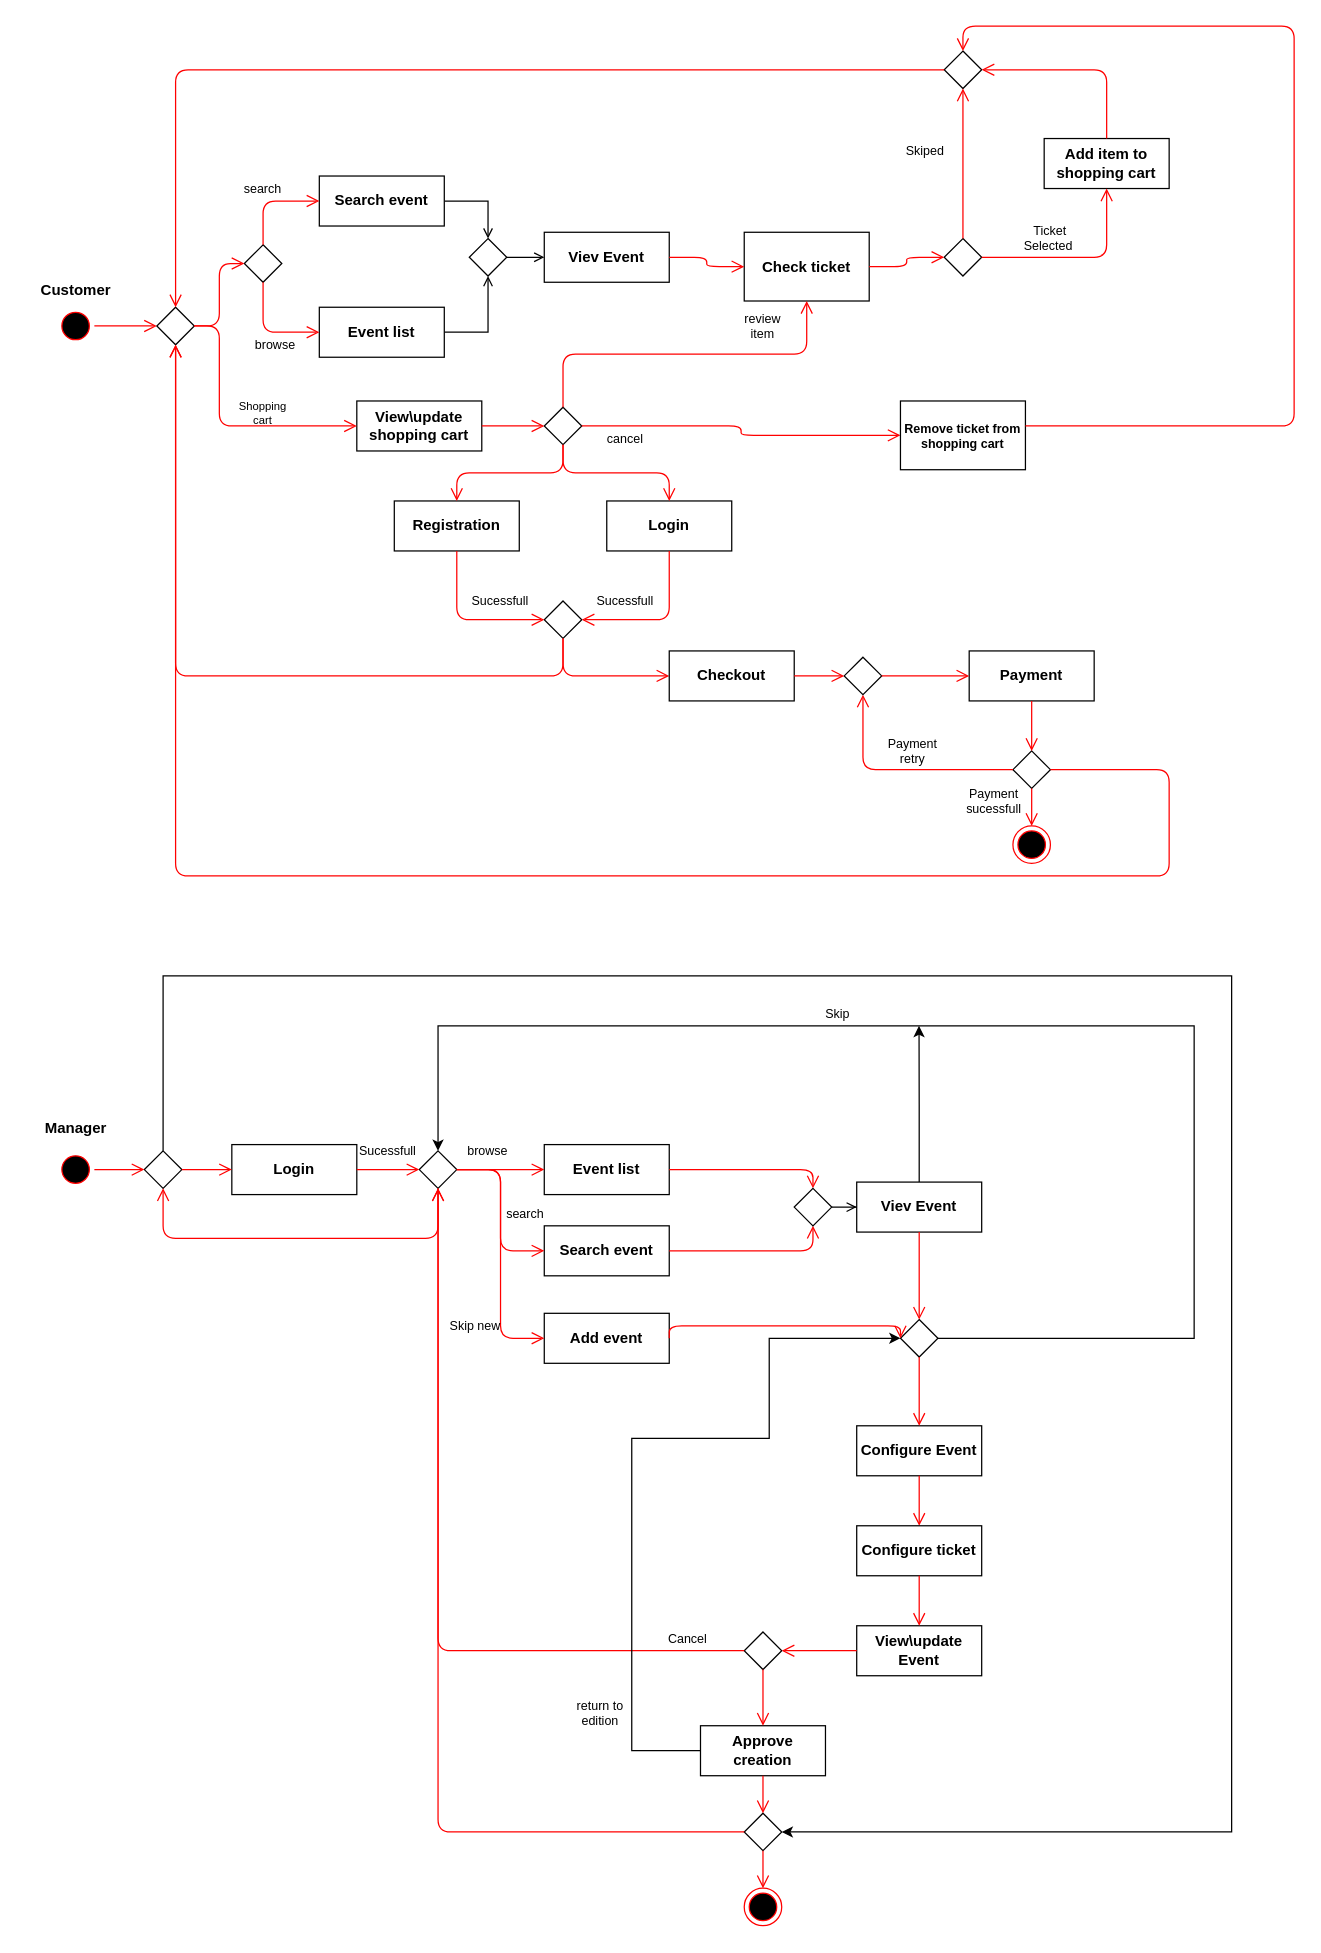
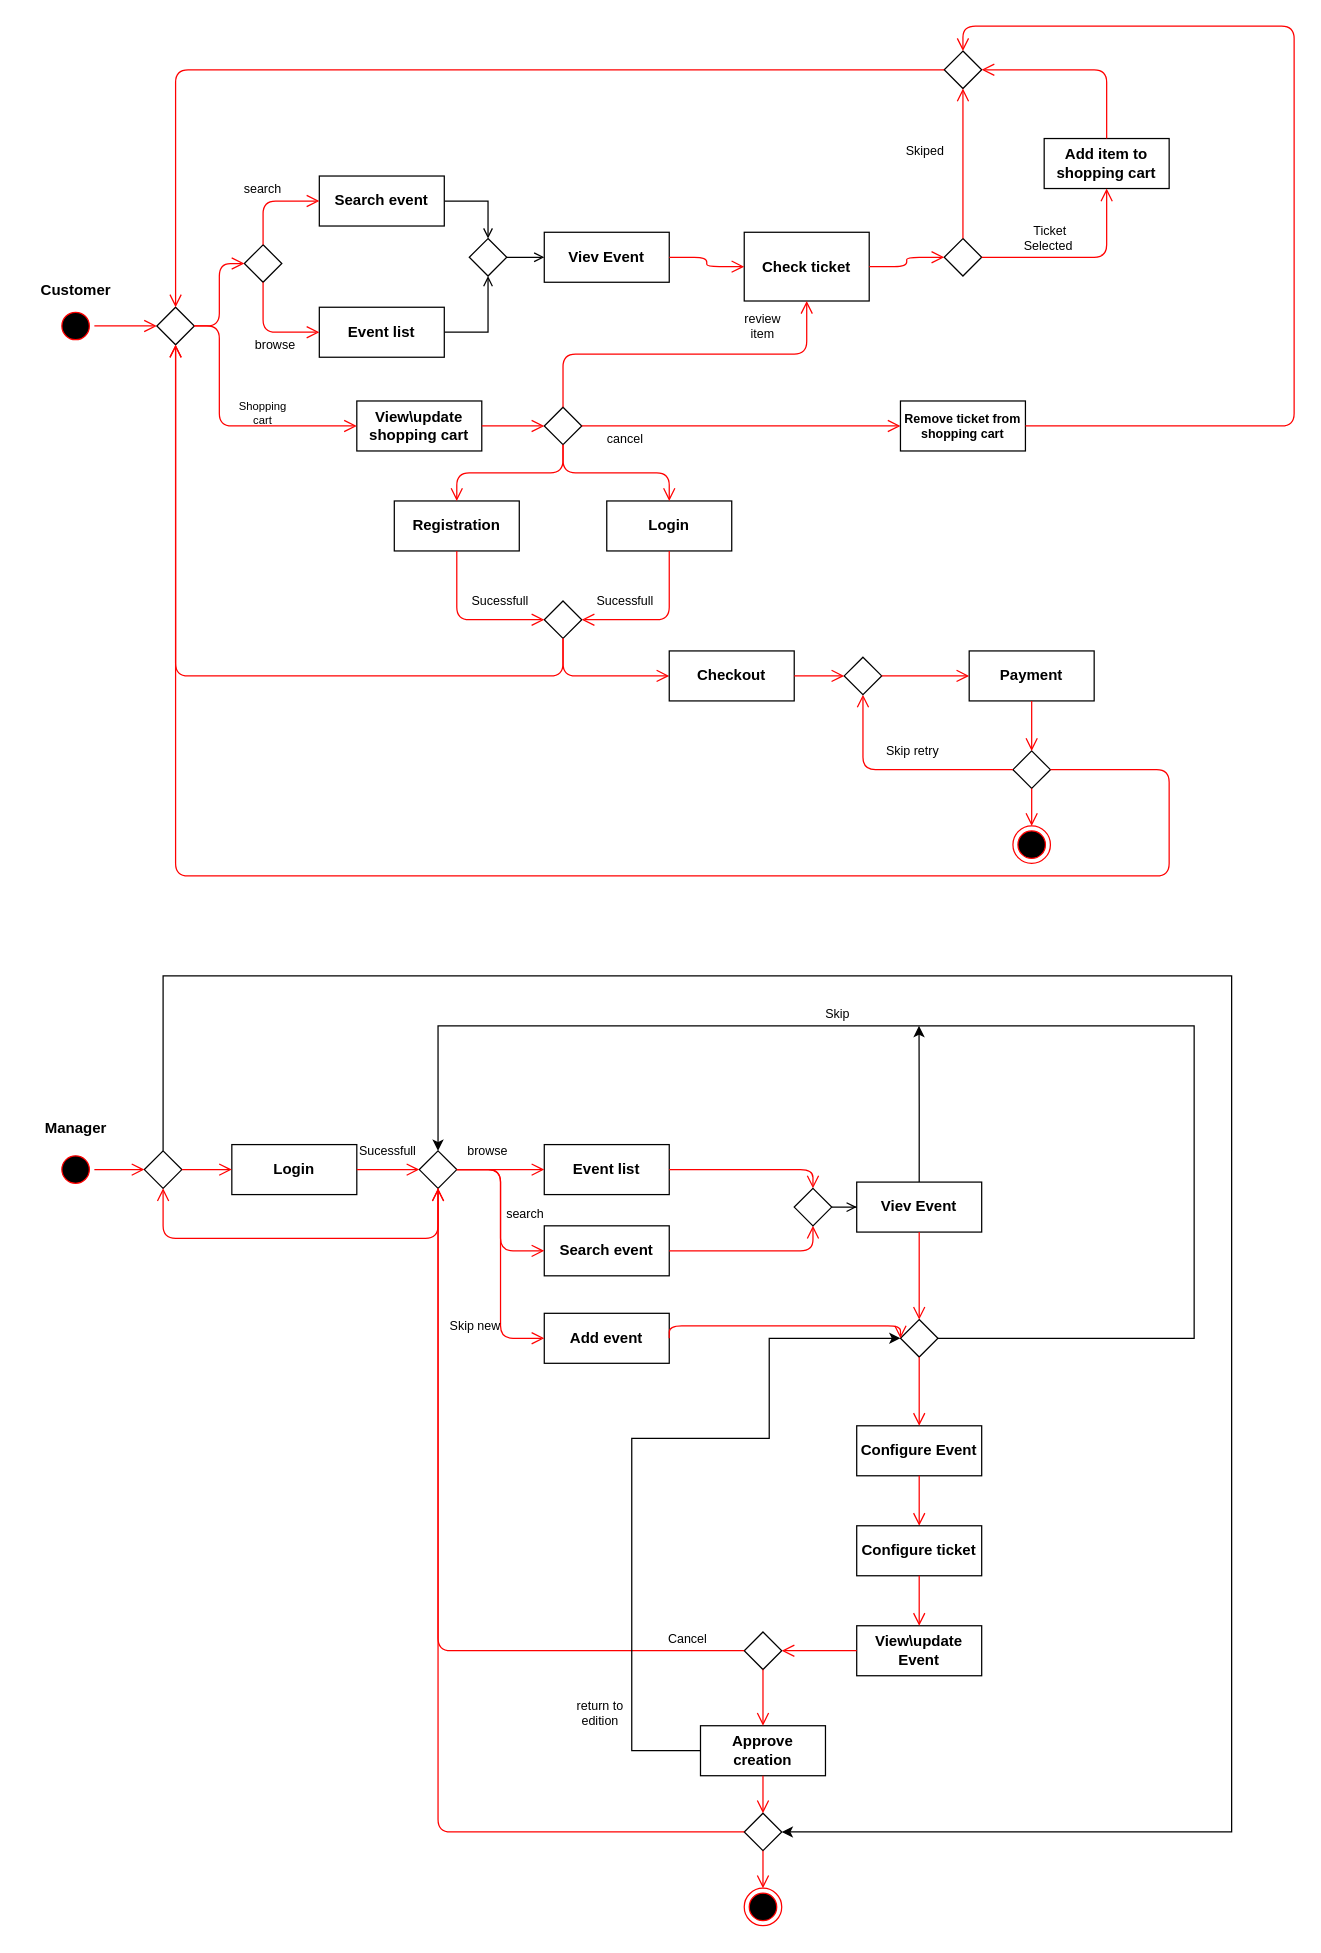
node "Remove ticket from shopping cart": size 125x69 -> 125x50
node "Payment retry": label "Payment retry" -> "Skip retry"
node "Payment sucessfull": removed
